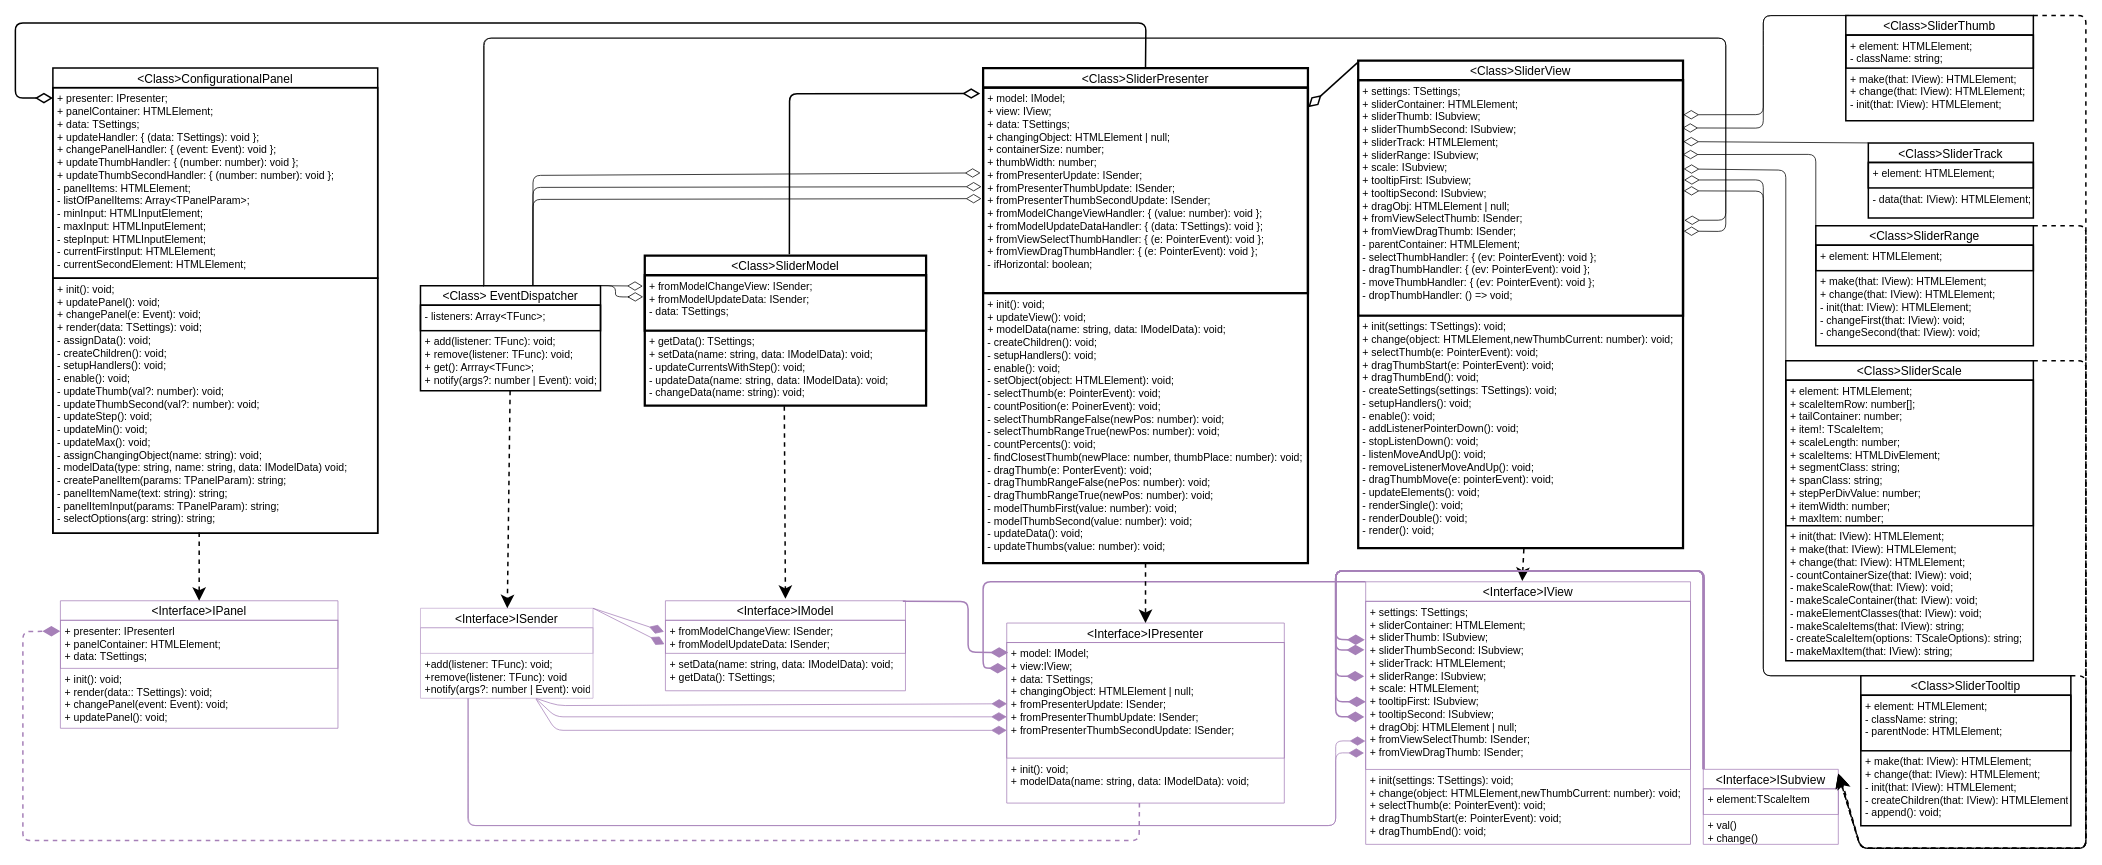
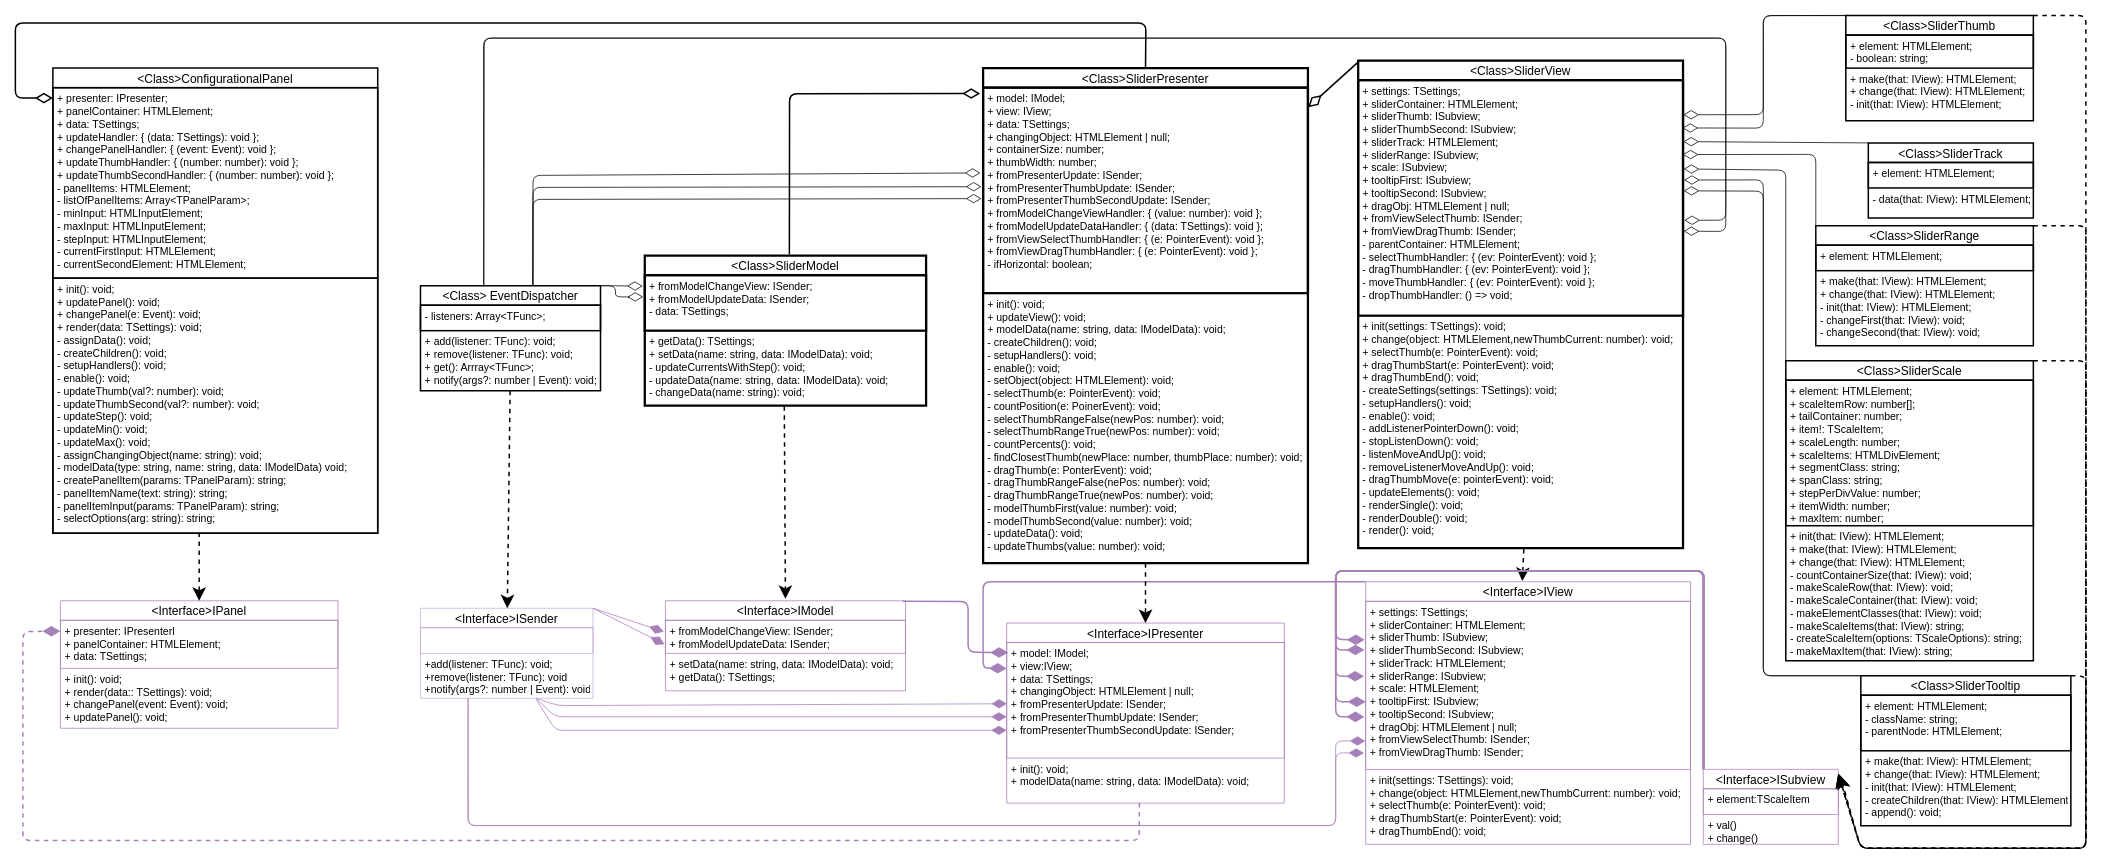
node "+ element: HTMLElement; - className: string;": label "+ element: HTMLElement; - className: string;" -> "+ element: HTMLElement; - boolean: string;"
